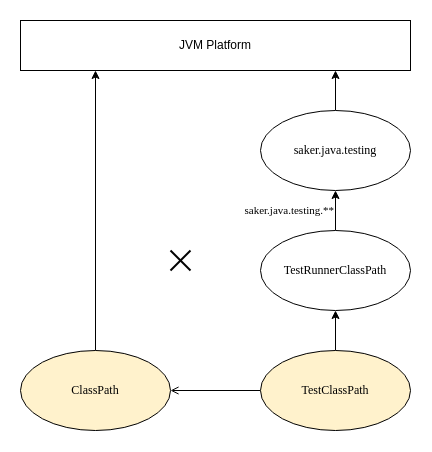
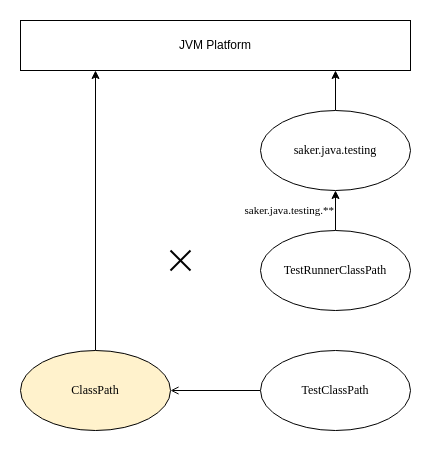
edge "TestClassPath" -> "TestRunnerClassPath": removed
node "TestClassPath": fillcolor #fff2cc -> #ffffff
